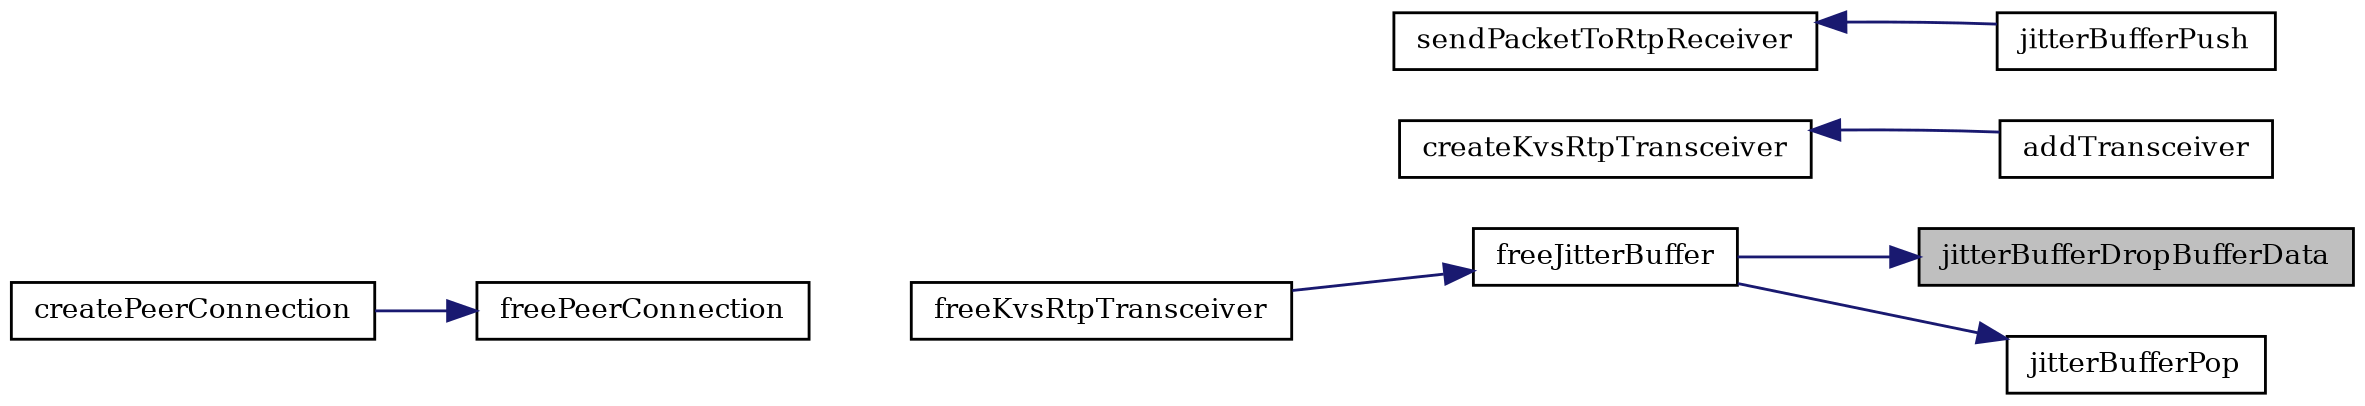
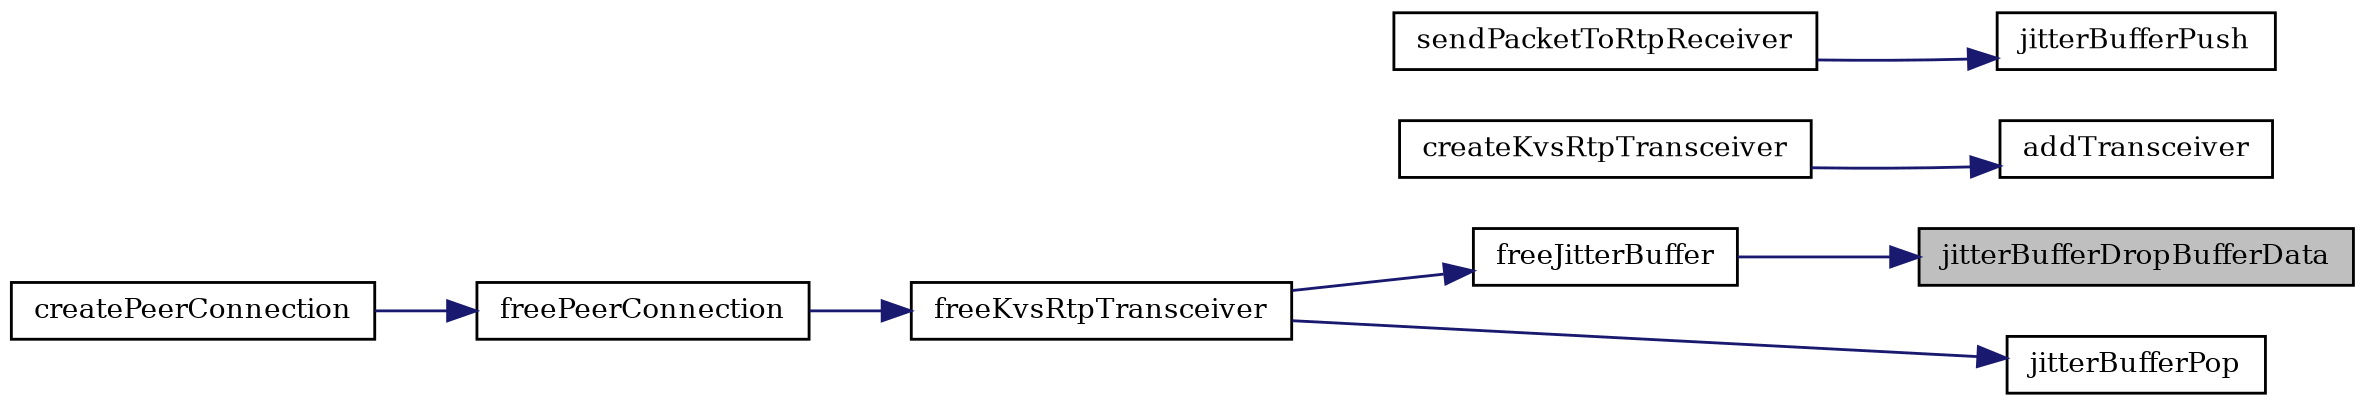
edge "jitterBufferPush" -> "sendPacketToRtpReceiver": reversed
edge "addTransceiver" -> "createKvsRtpTransceiver": reversed
edge "freeJitterBuffer" -> "jitterBufferPop": now "freeKvsRtpTransceiver" -> "jitterBufferPop"
edge "freePeerConnection" -> "freeKvsRtpTransceiver": added
